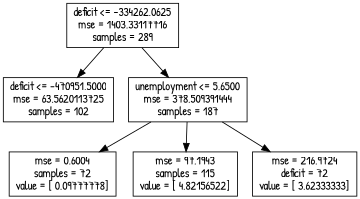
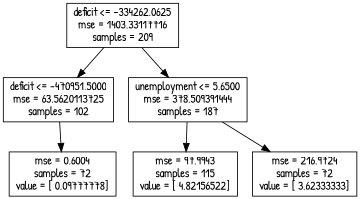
node "deficit <= -334262.0625 mse = 1403.33117716 samples = 289": label "deficit <= -334262.0625 mse = 1403.33117716 samples = 289" -> "deficit <= -334262.0625 mse = 1403.33117716 samples = 209"
edge "unemployment <= 5.6500 mse = 378.509391444 samples = 187" -> "mse = 0.6004 samples = 72 value = [ 0.09777778]": now "deficit <= -470951.5000 mse = 63.5620113725 samples = 102" -> "mse = 0.6004 samples = 72 value = [ 0.09777778]"
node "mse = 97.1943 samples = 115 value = [ 4.82156522]": label "mse = 97.1943 samples = 115 value = [ 4.82156522]" -> "mse = 97.9943 samples = 115 value = [ 4.82156522]"
node "mse = 216.9724 deficit = 72 value = [ 3.62333333]": label "mse = 216.9724 deficit = 72 value = [ 3.62333333]" -> "mse = 216.9724 samples = 72 value = [ 3.62333333]"
